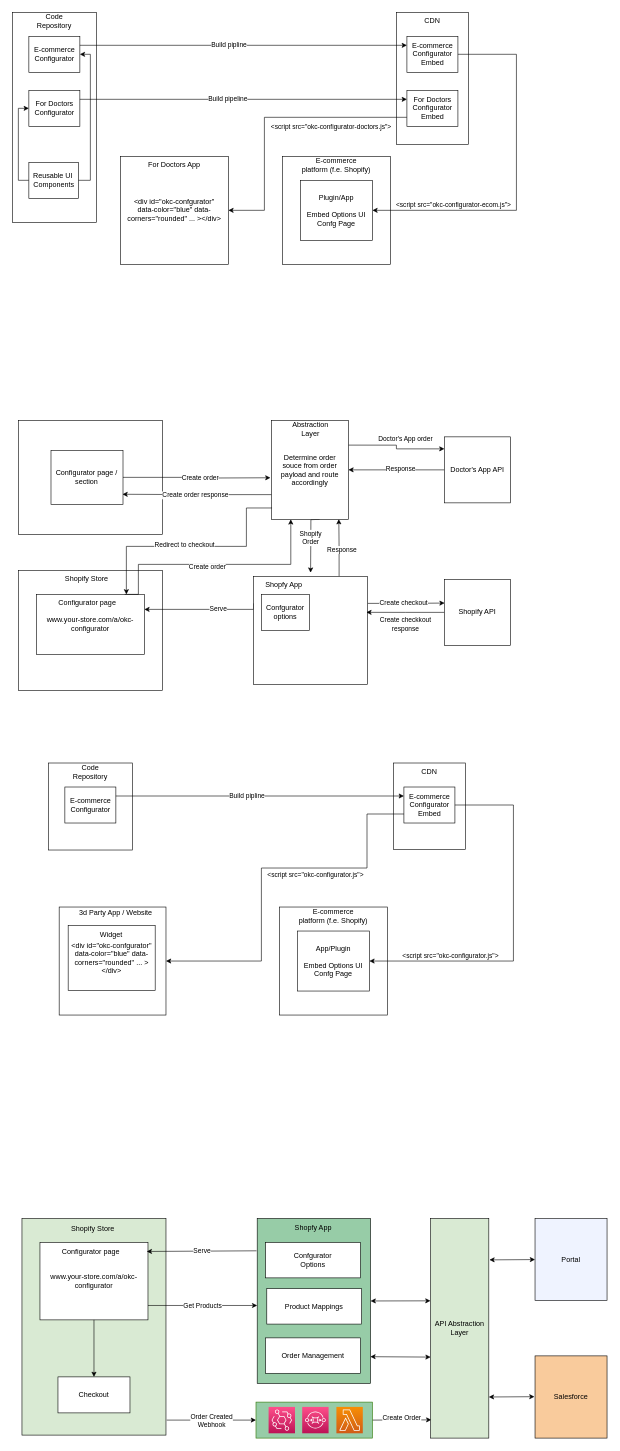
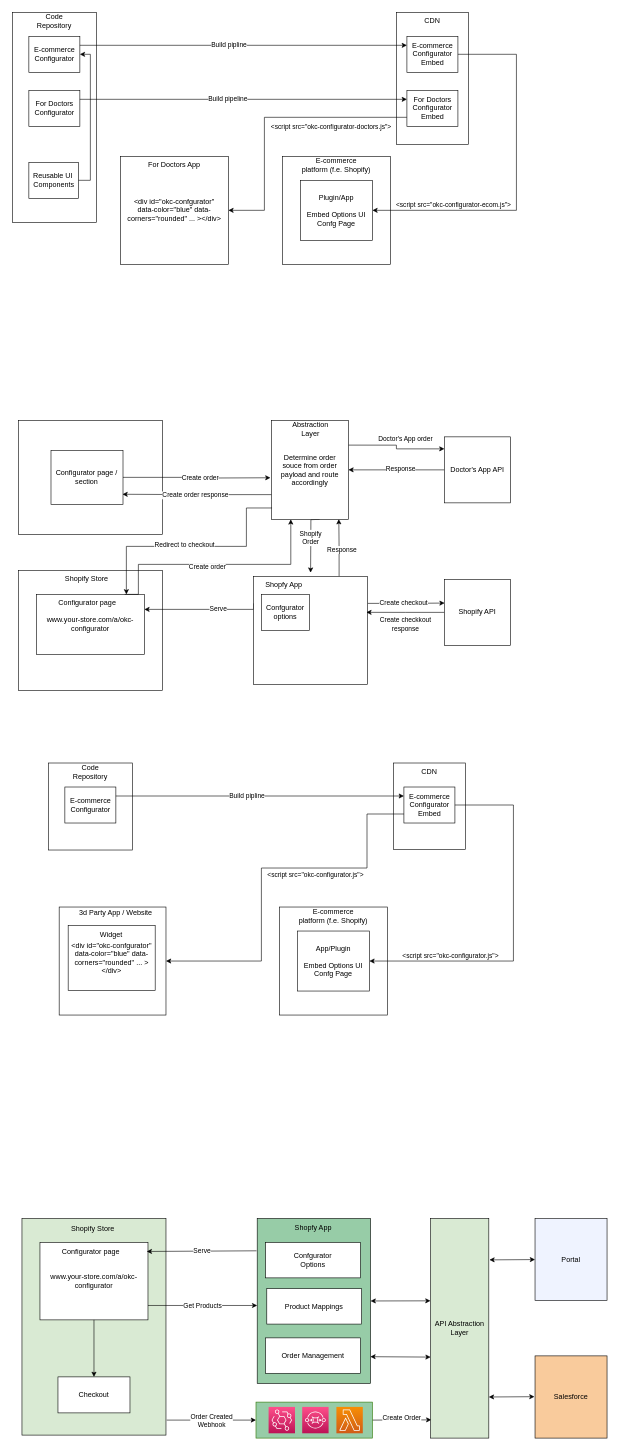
edge "Reusable UI Components" -> "For Doctors Configurator": removed
